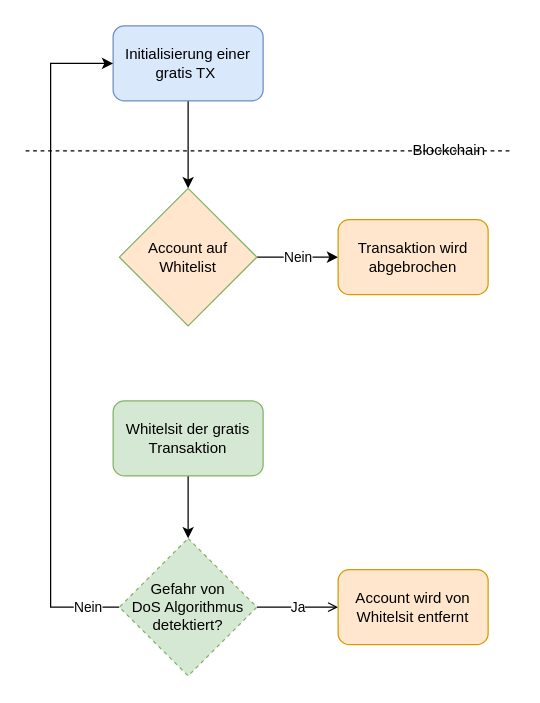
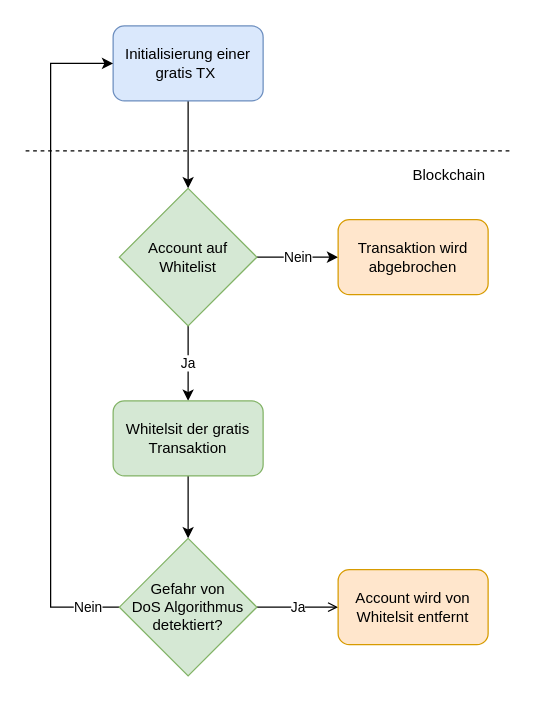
node "Blockchain": moved (451, 151) -> (451, 176)
node "Account auf Whitelist": fillcolor #ffe6cc -> #d5e8d4
edge "Account auf Whitelist" -> "Whitelsit der gratis Transaktion": added, label "Ja"
node "Gefahr von DoS Algorithmus detektiert?": style dashed -> solid
